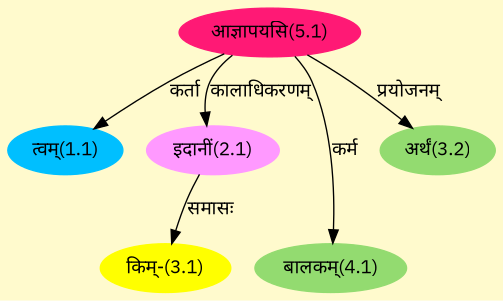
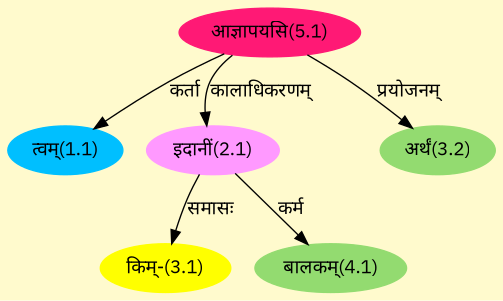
edge "आज्ञापयसि(5.1)" -> "बालकम्(4.1)": now "इदानीं(2.1)" -> "बालकम्(4.1)"
